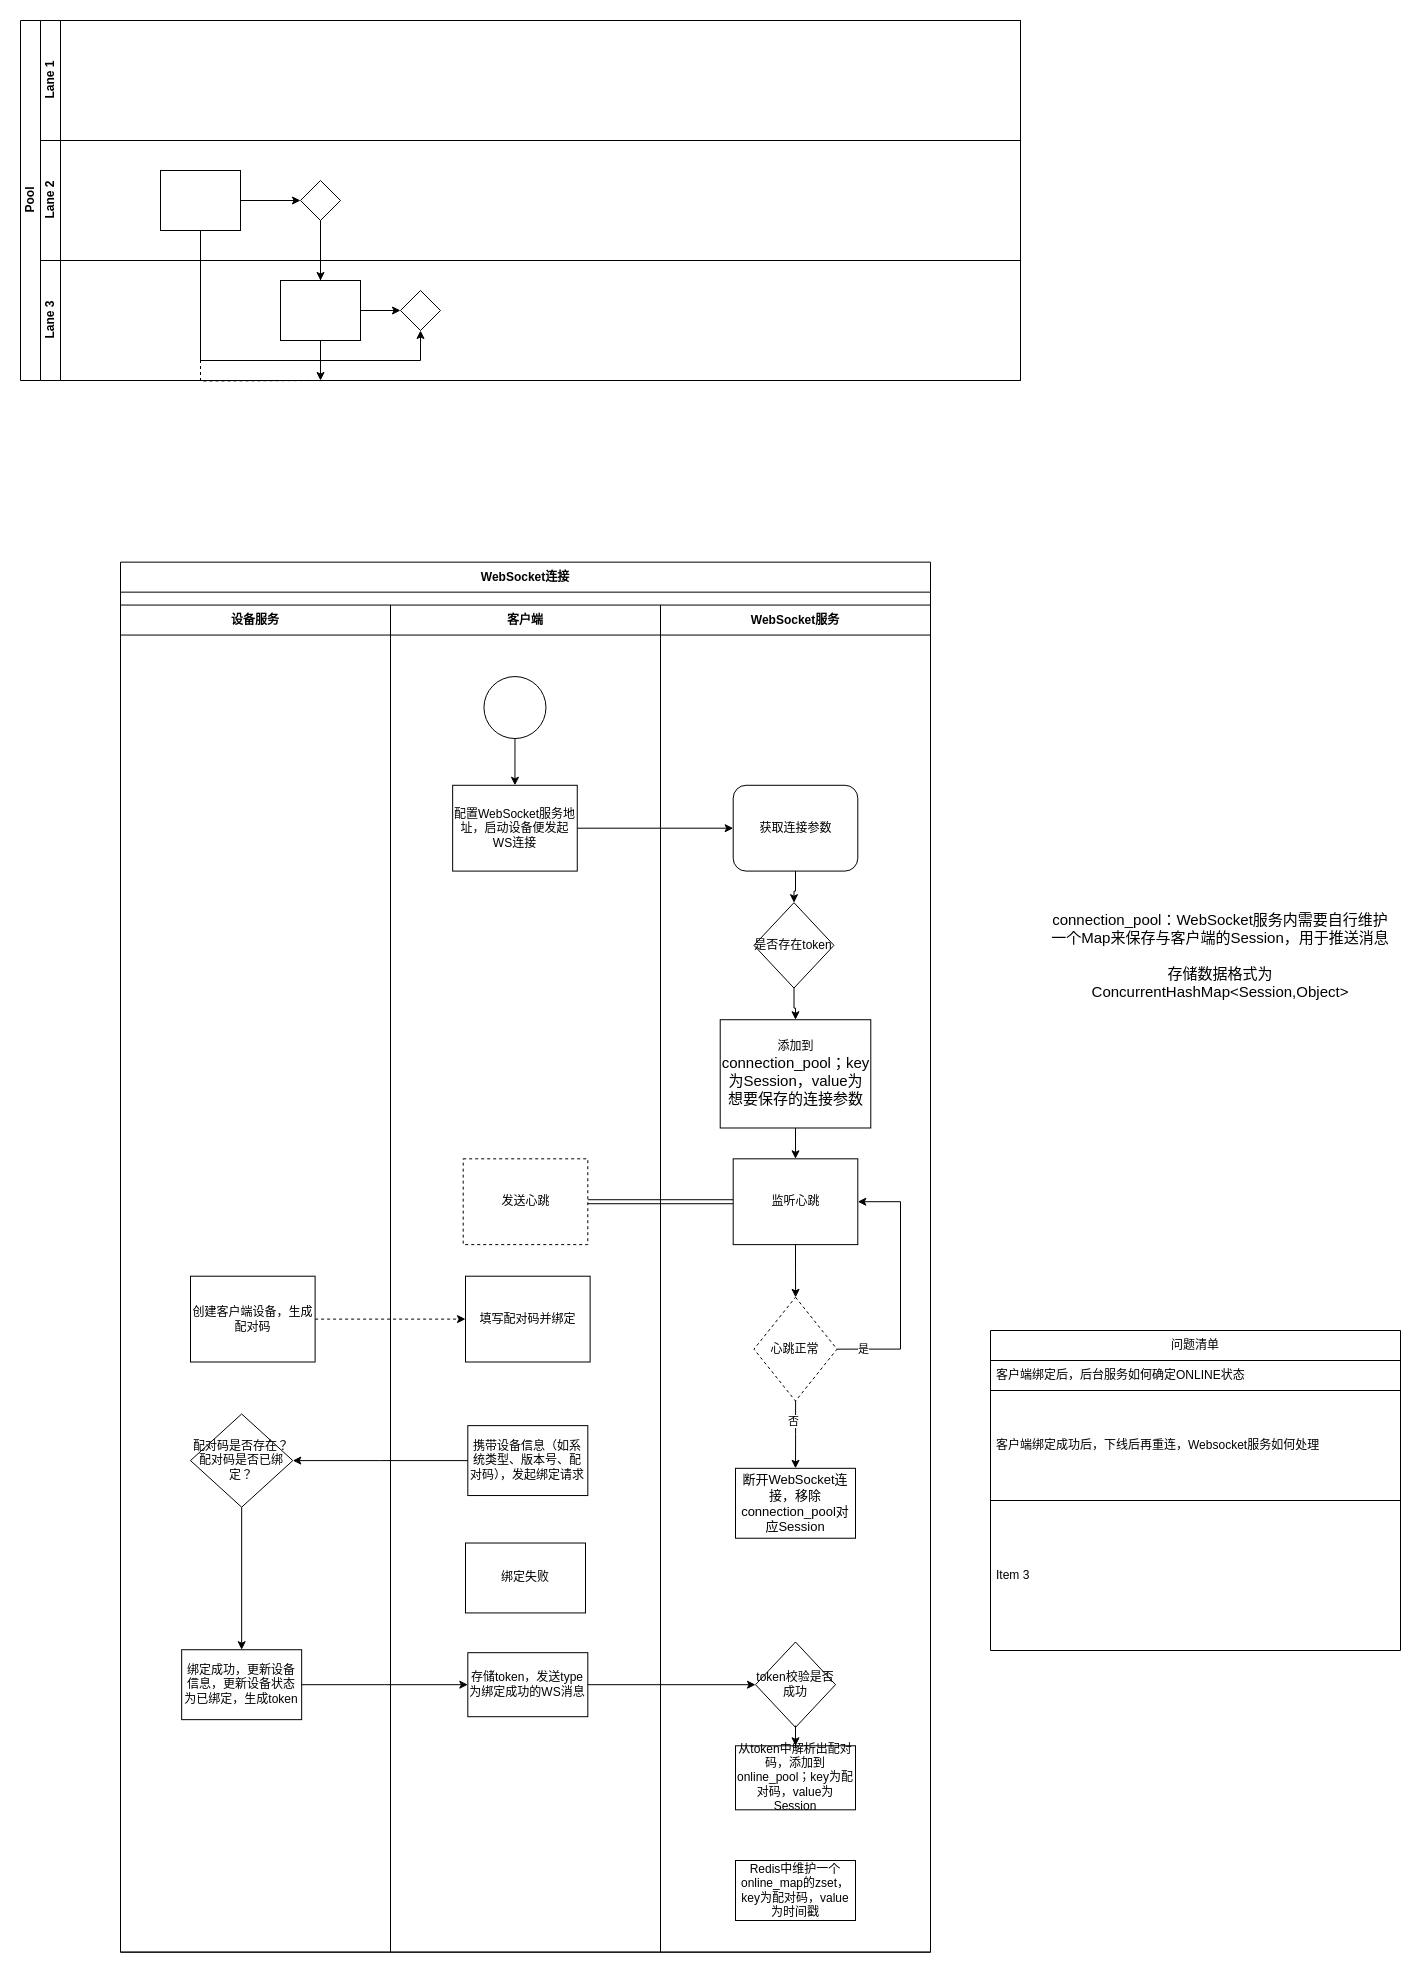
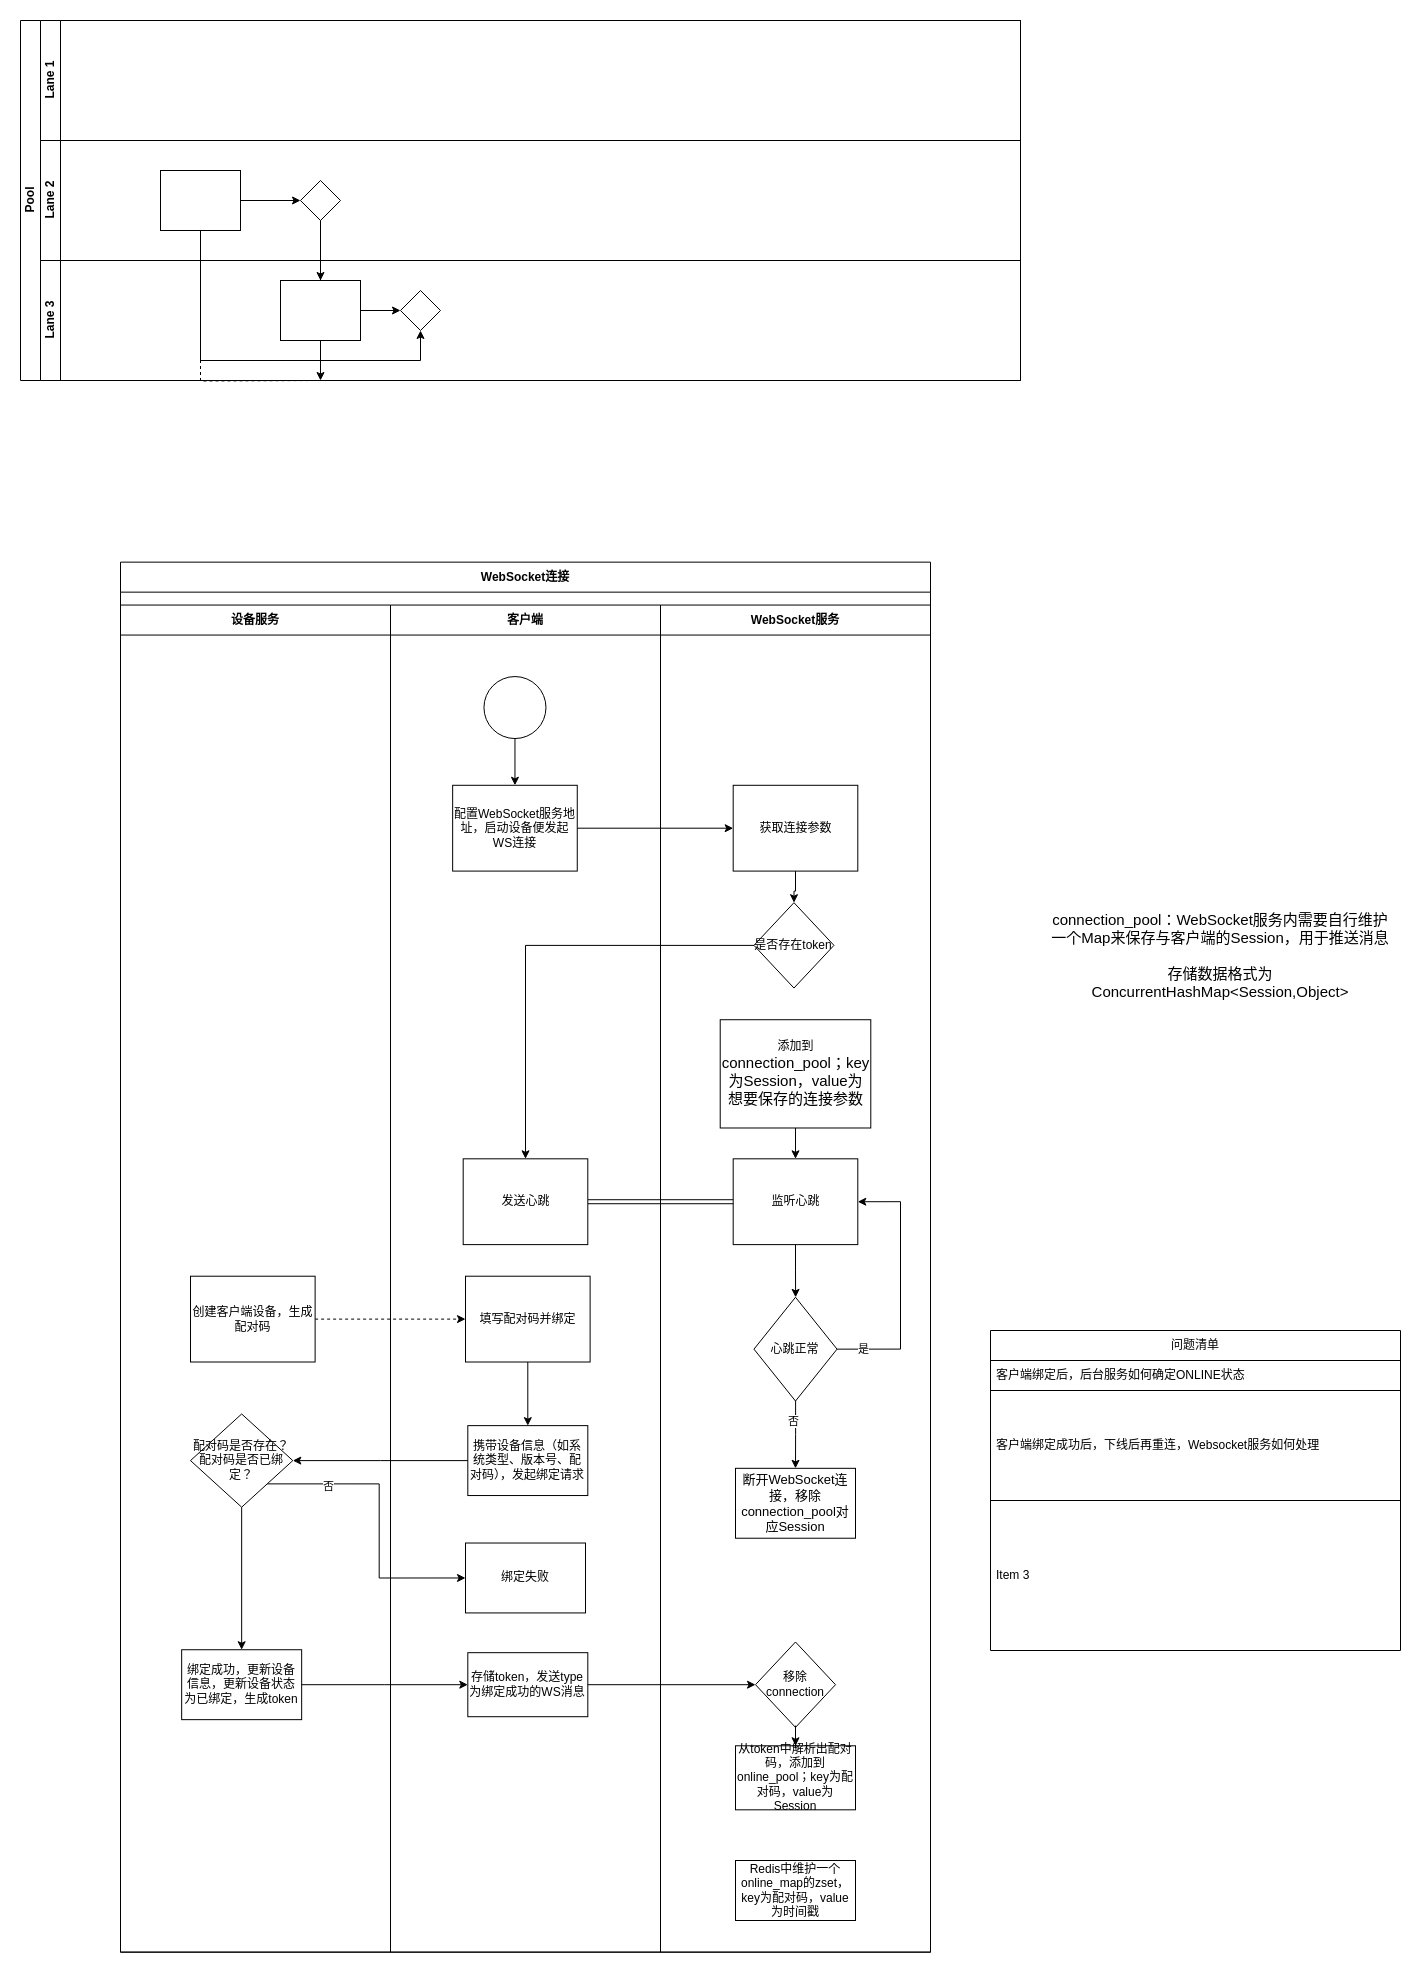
node "获取连接参数": shape rounded rectangle -> rectangle
edge "是否存在token" -> "添加到connection_pool；key为Session，value为想要保存的连接参数": now "是否存在token" -> "发送心跳"
node "发送心跳": style dashed -> solid
node "心跳正常": style dashed -> solid
edge "填写配对码并绑定" -> "携带设备信息（如系统类型、版本号、配对码），发起绑定请求": added
edge "配对码是否存在？配对码是否已绑定？" -> "绑定失败": added, label "否"
node "token校验是否成功": label "token校验是否成功" -> "移除connection"
